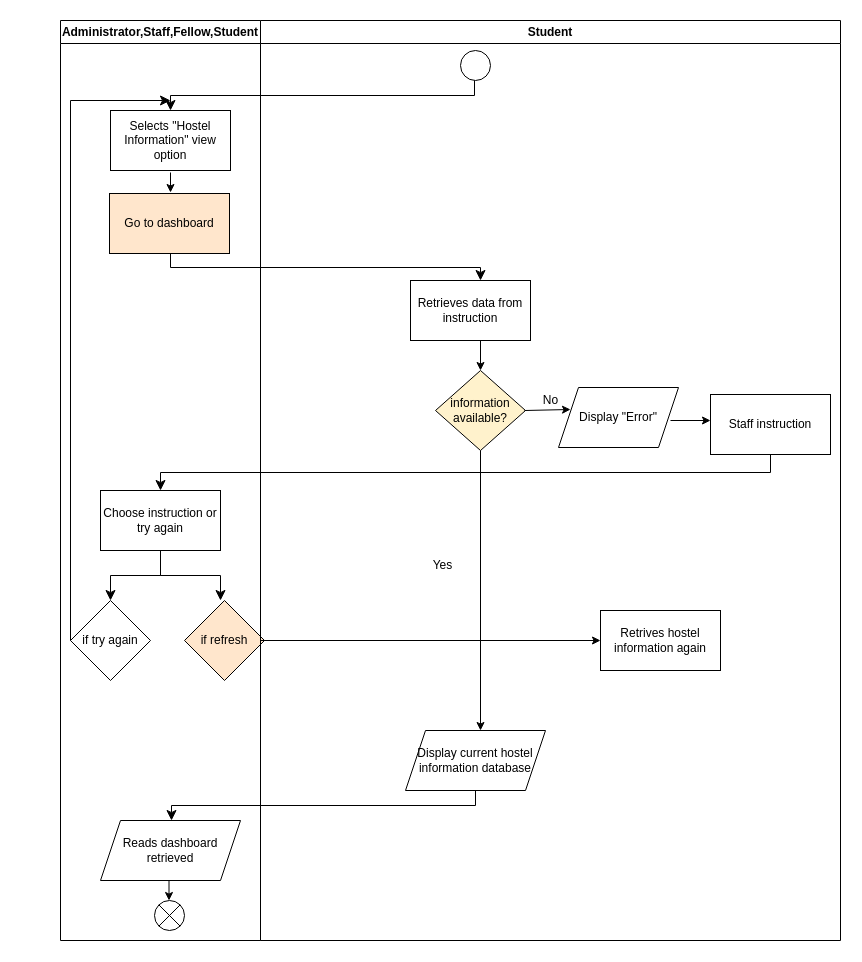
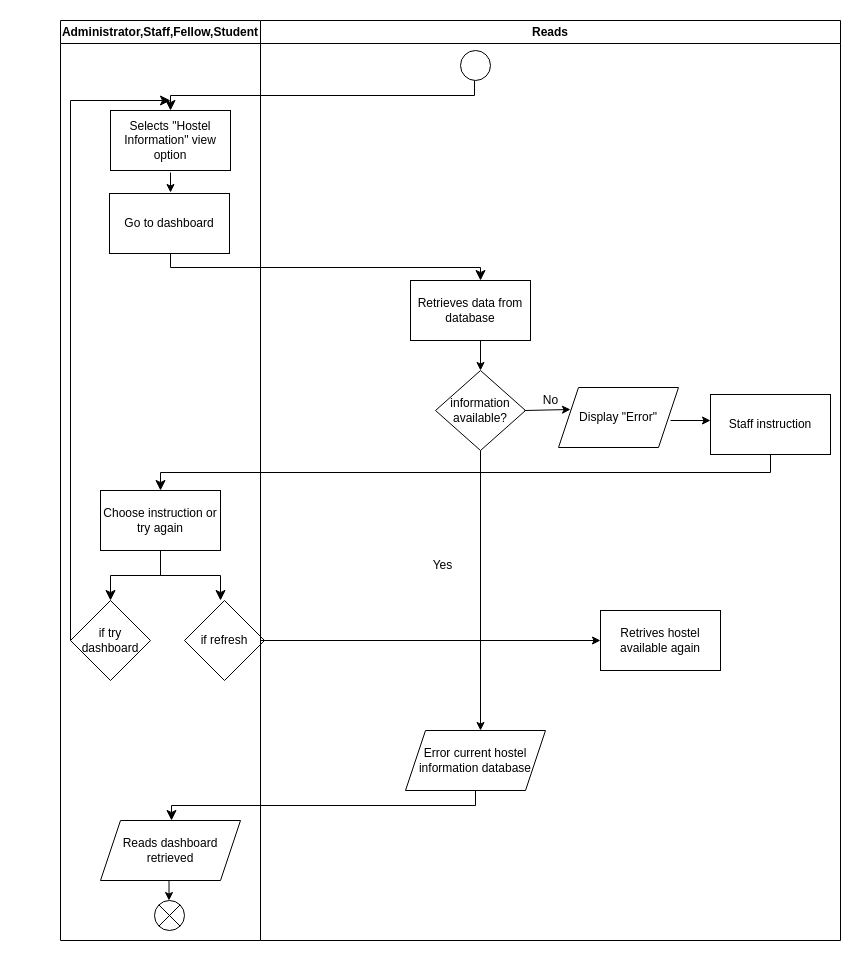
node "Student": label "Student" -> "Reads"
node "Go to dashboard": fillcolor #ffe6cc -> #ffffff
node "Retrieves data from instruction": label "Retrieves data from instruction" -> "Retrieves data from database"
node "information available?": fillcolor #fff2cc -> #ffffff
node "if try again": label "if try again" -> "if try dashboard"
node "if refresh": fillcolor #ffe6cc -> #ffffff
node "Retrives hostel information again": label "Retrives hostel information again" -> "Retrives hostel available again"
node "Display current hostel information database": label "Display current hostel information database" -> "Error current hostel information database"
